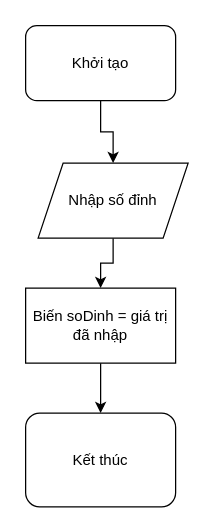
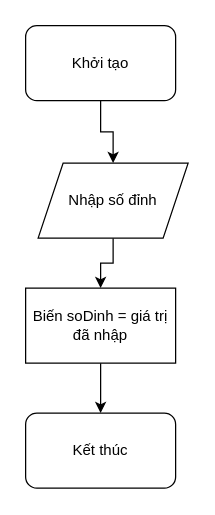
node "Kết thúc": size 150x94 -> 150x75
